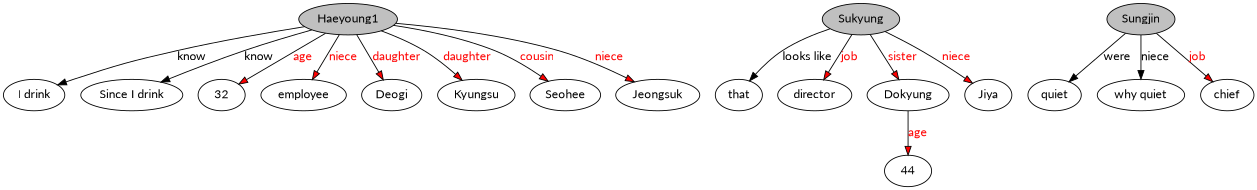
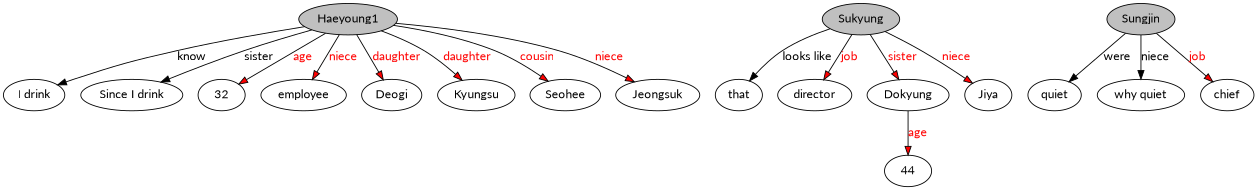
edge "Haeyoung1" -> "Since I drink": label "know" -> "sister"
